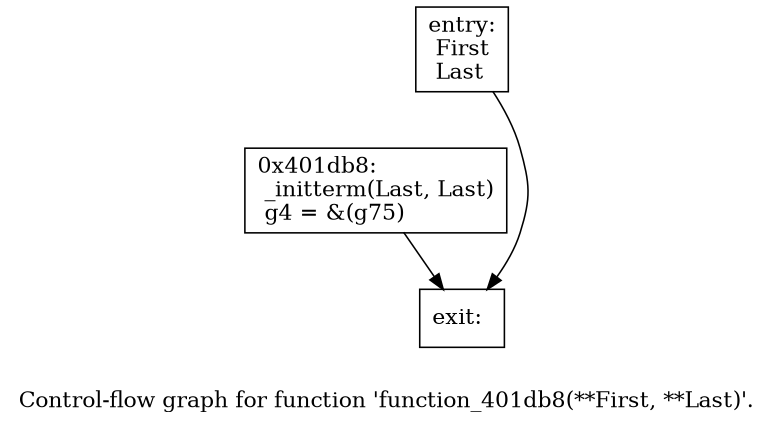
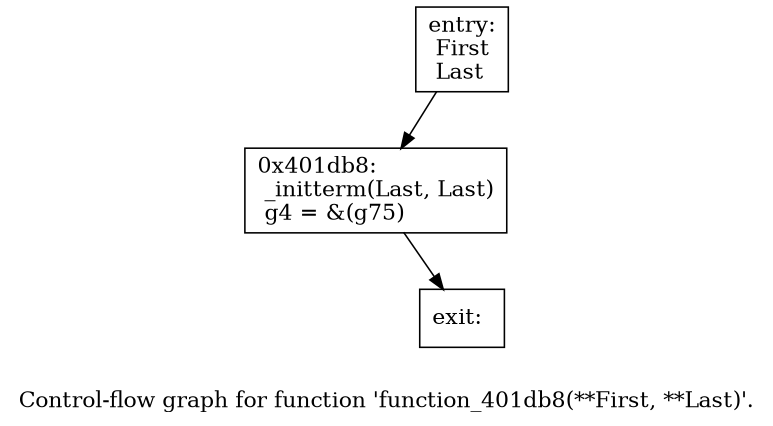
edge "entry:" -> "exit:": now "entry:" -> "0x401db8:"
